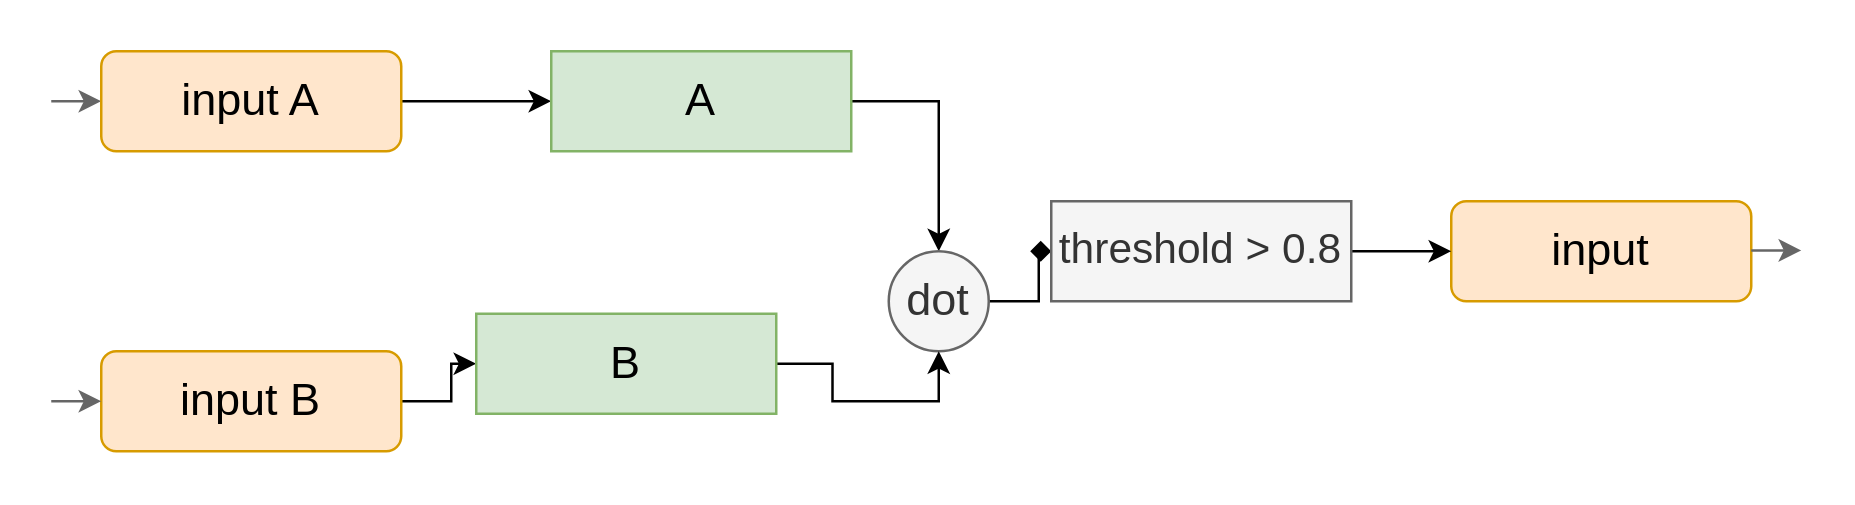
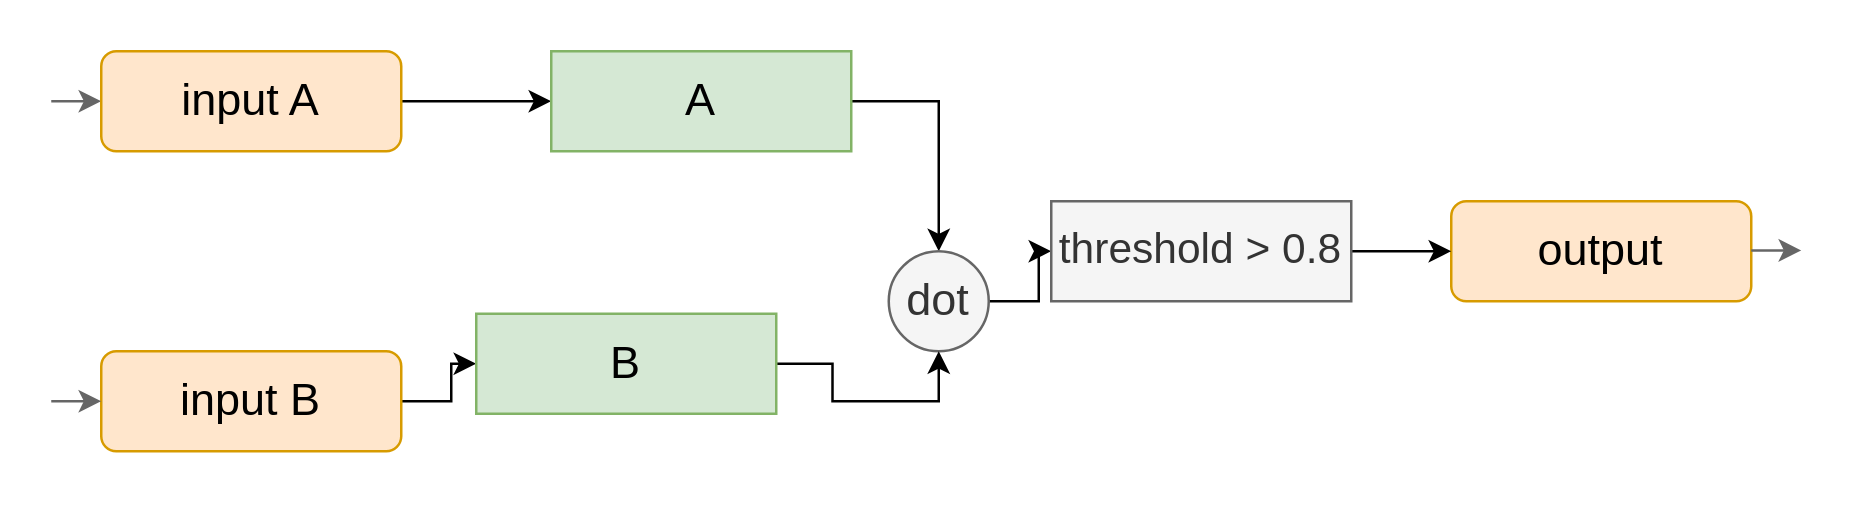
node "input": label "input" -> "output"
edge "dot" -> "threshold > 0.8": arrowhead diamond -> classic
